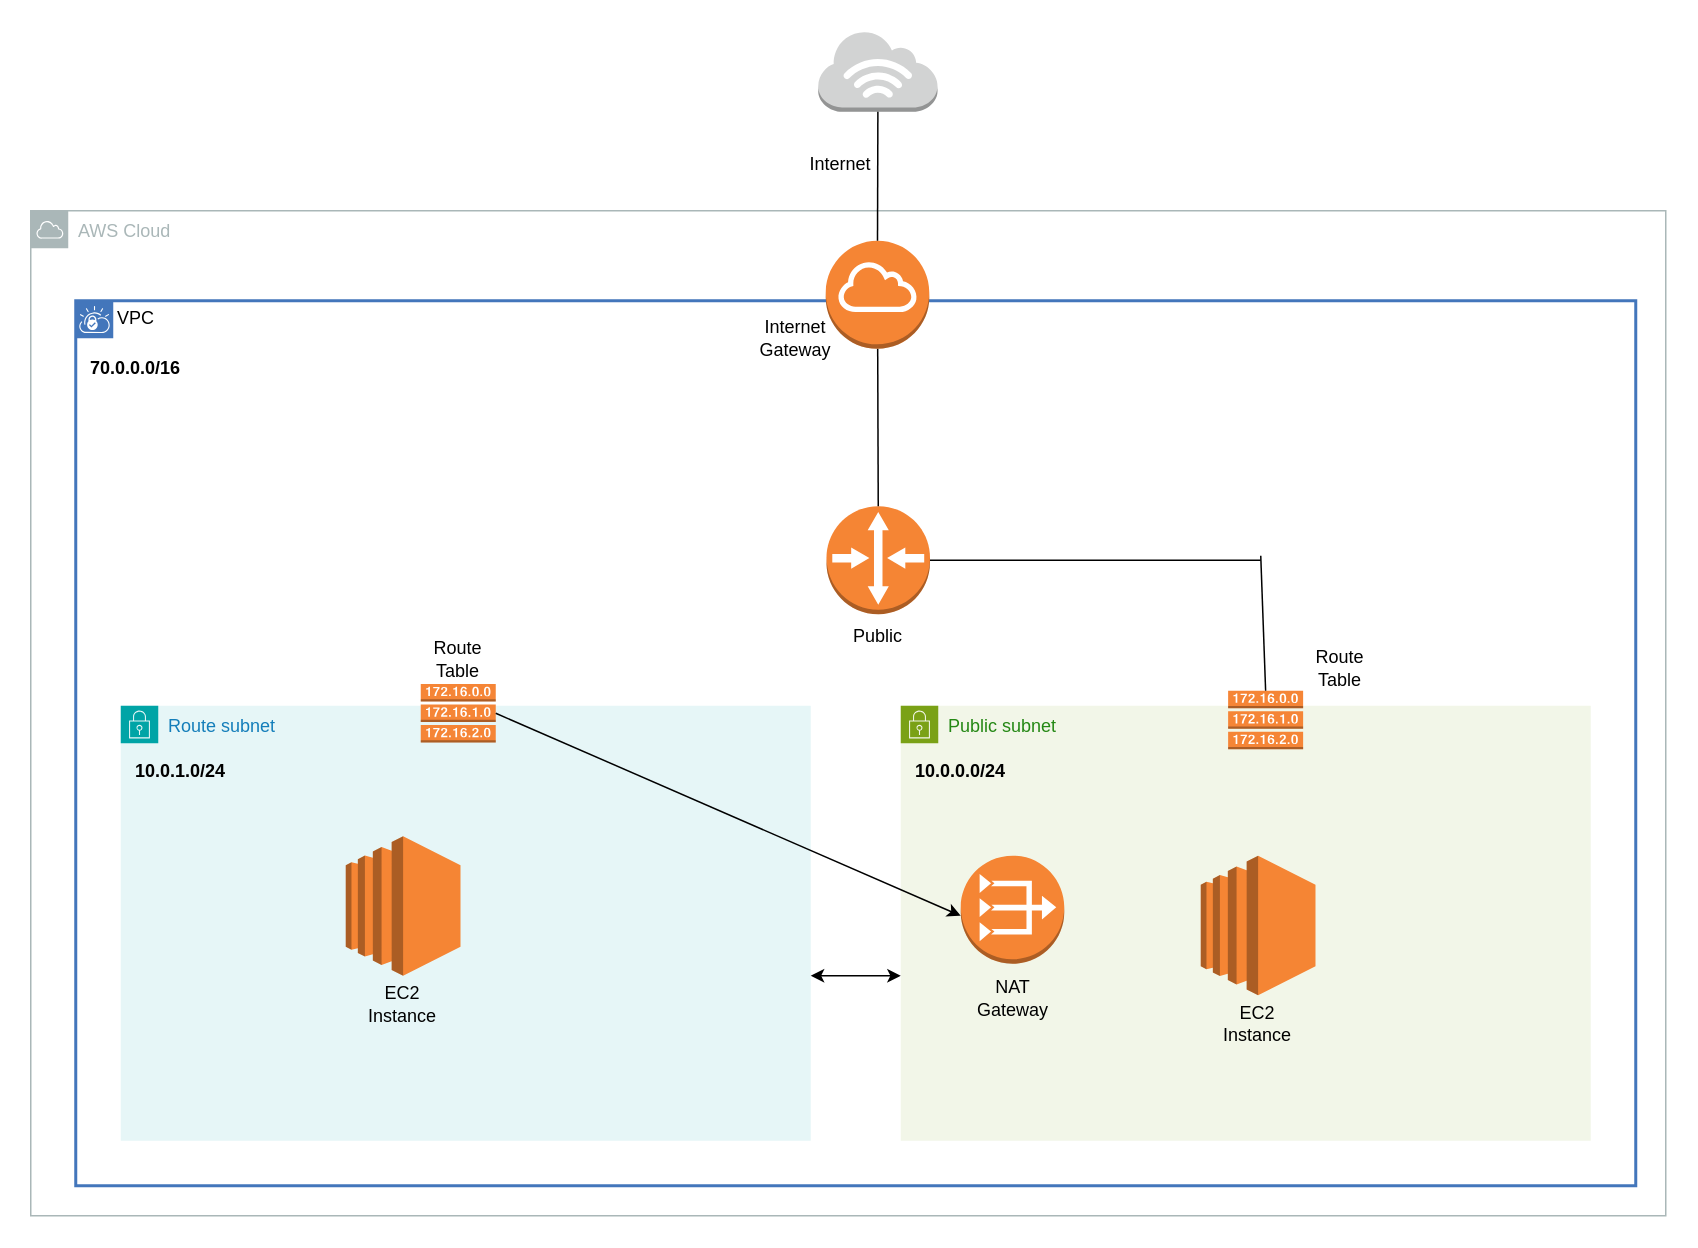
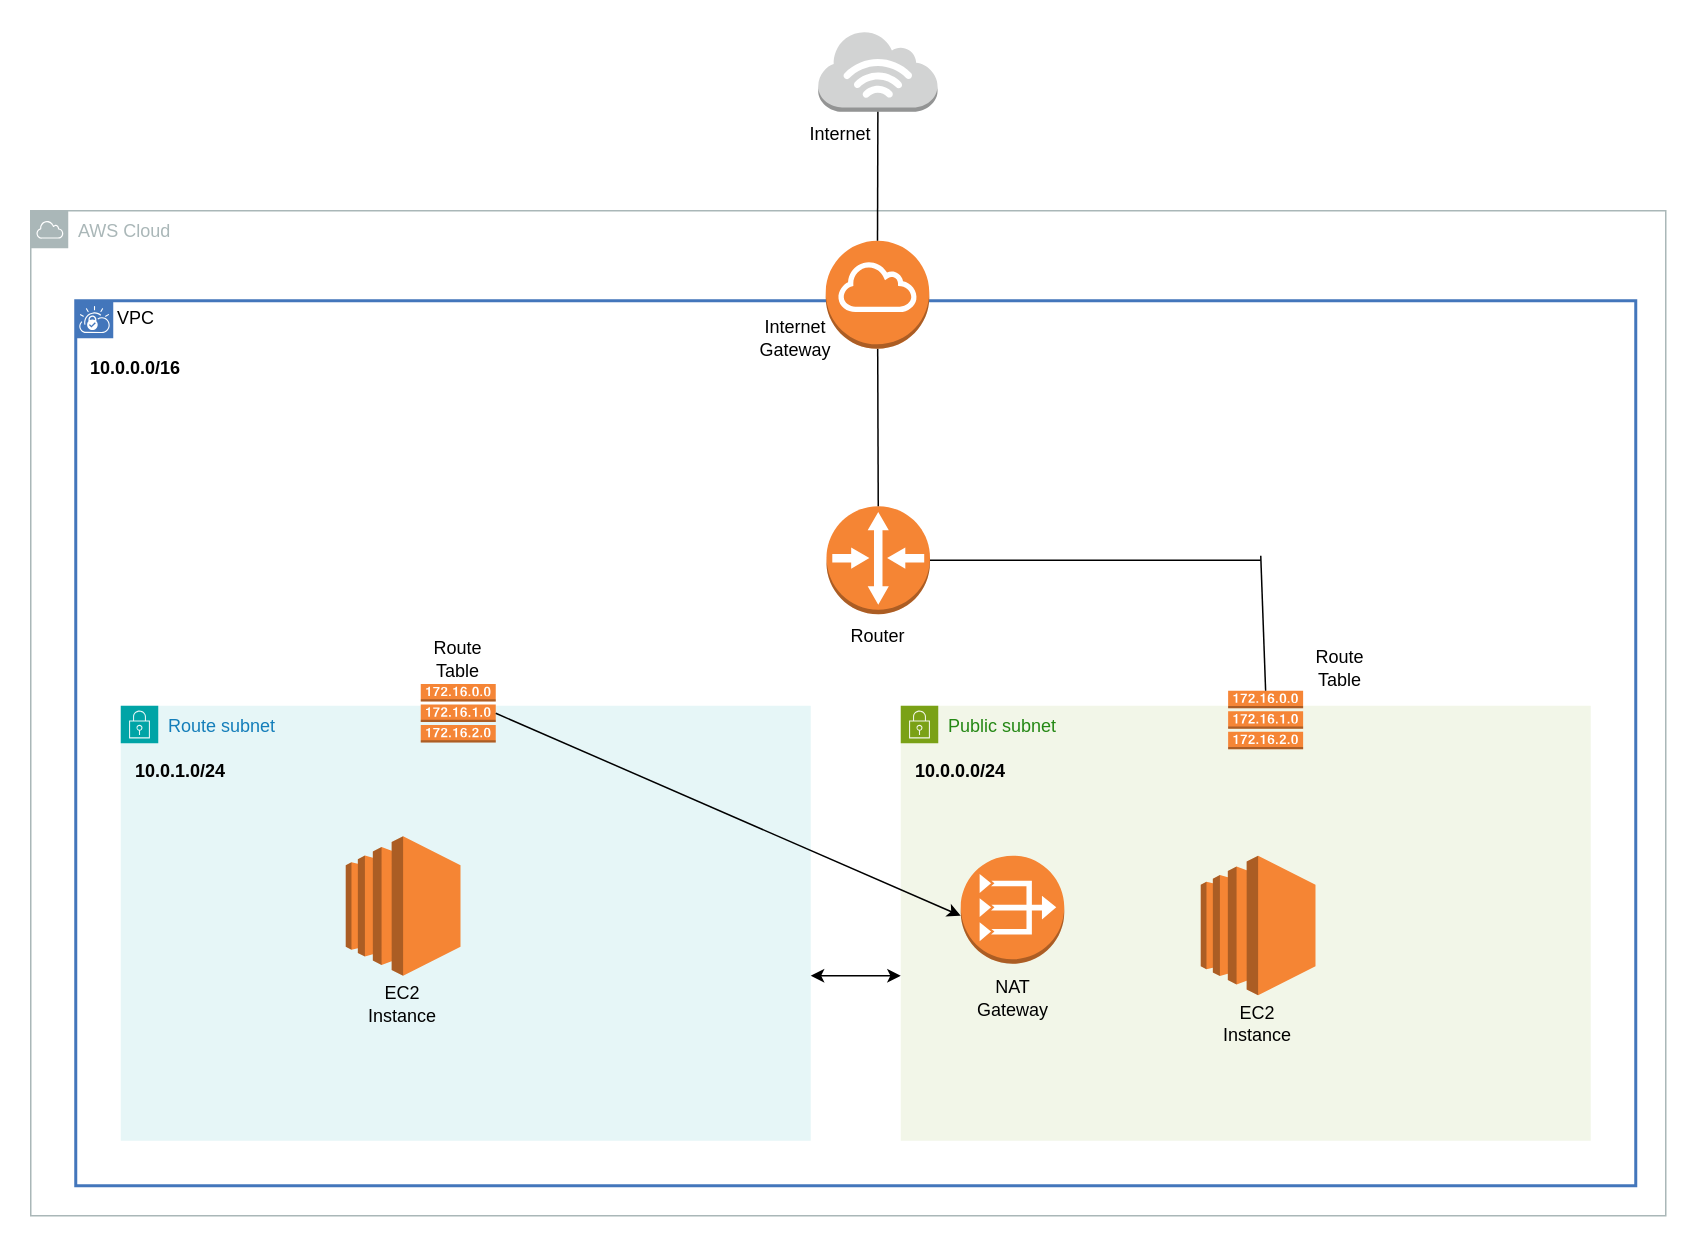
node "Internet": moved (841, 164) -> (841, 134)
node "70.0.0.0/16": label "70.0.0.0/16" -> "10.0.0.0/16"
node "Public": label "Public" -> "Router"
